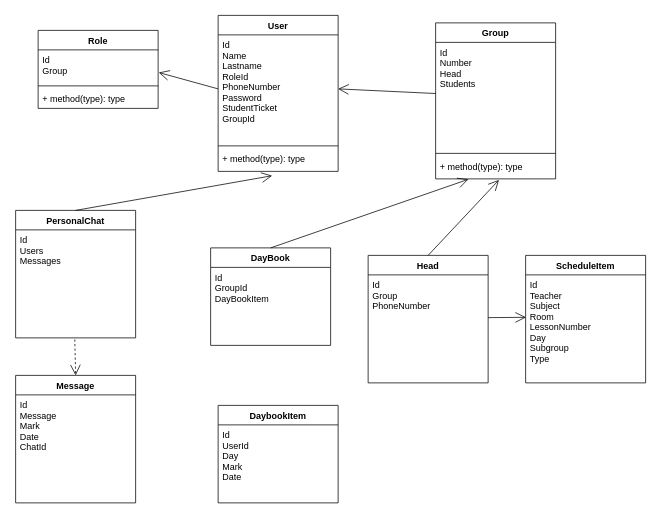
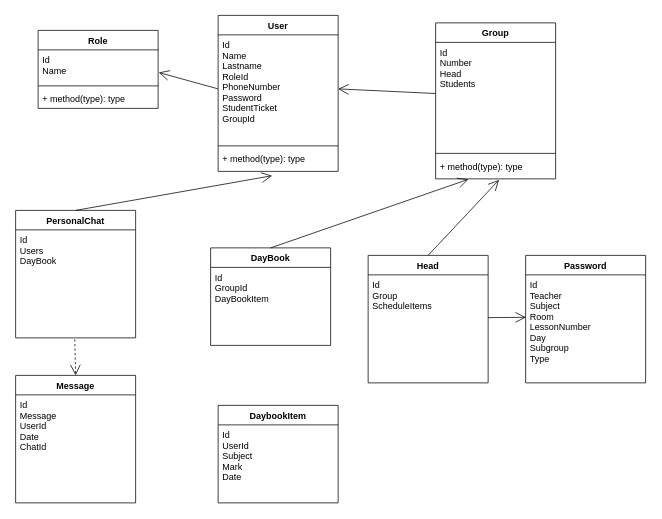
node "Id Group": label "Id Group" -> "Id Name"
node "Id Users Messages": label "Id Users Messages" -> "Id Users DayBook"
node "ScheduleItem": label "ScheduleItem" -> "Password"
node "Id Group PhoneNumber": label "Id Group PhoneNumber" -> "Id Group ScheduleItems"
node "Id Message Mark Date ChatId": label "Id Message Mark Date ChatId" -> "Id Message UserId Date ChatId"
node "Id UserId Day Mark Date": label "Id UserId Day Mark Date" -> "Id UserId Subject Mark Date"
